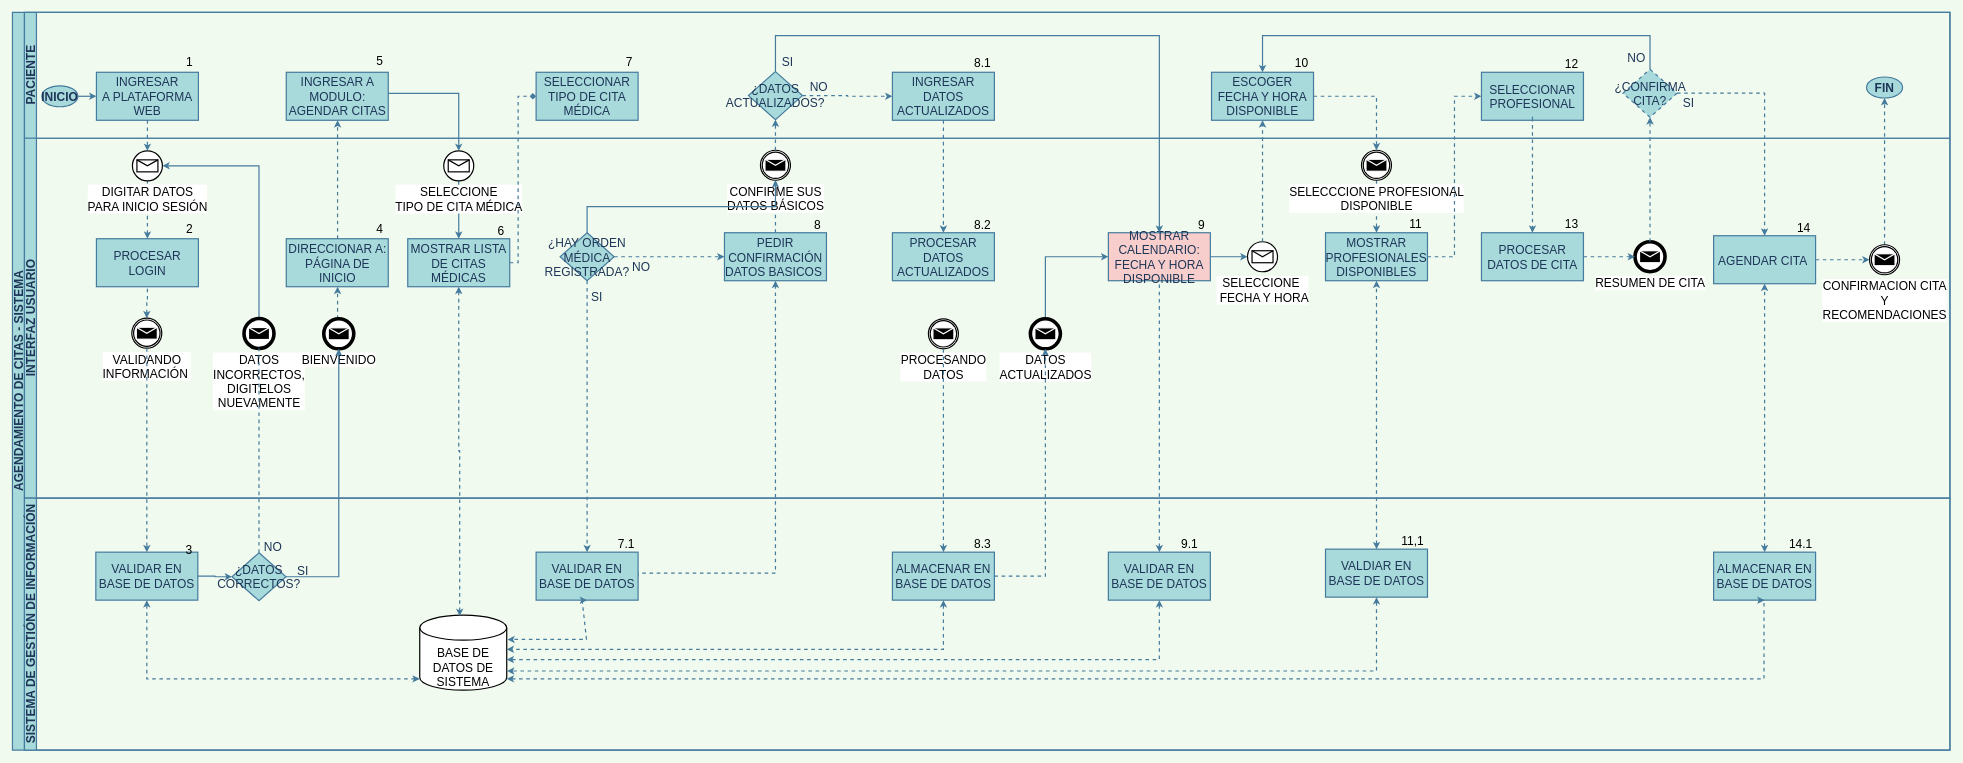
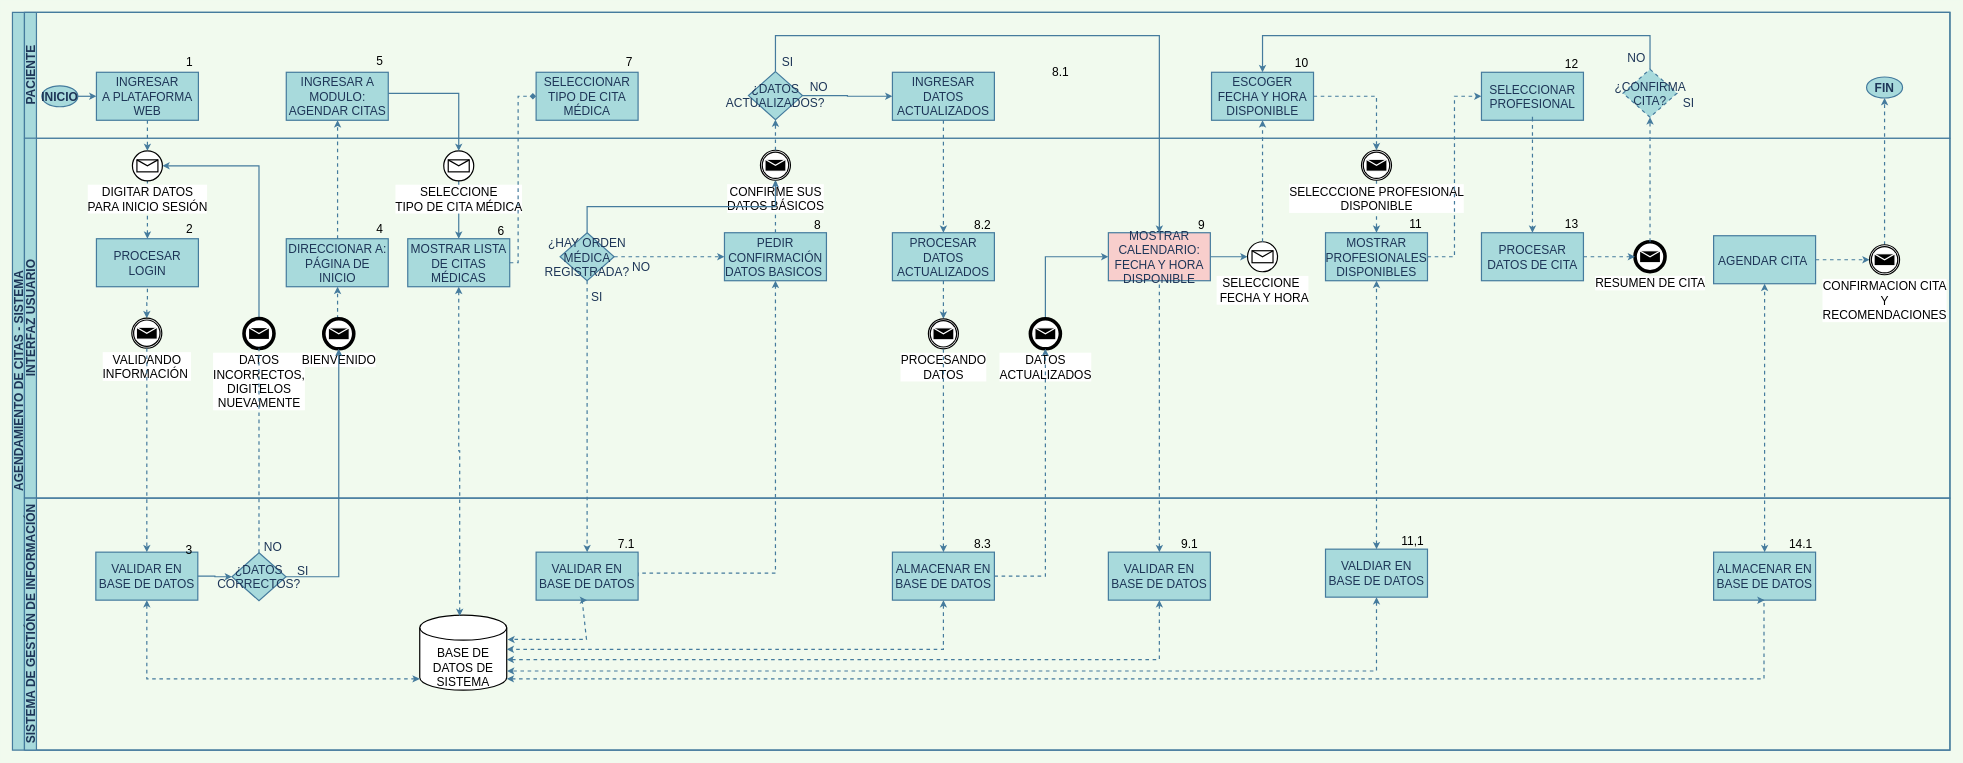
node "8.1": moved (983, 63) -> (1061, 72)
edge "¿DATOS ACTUALIZADOS?" -> "INGRESAR DATOS ACTUALIZADOS": style dashed -> solid
edge "¿CONFIRMA CITA?" -> "AGENDAR CITA": removed
node "14": removed
edge "PROCESAR DATOS ACTUALIZADOS" -> "PROCESANDO DATOS": added
